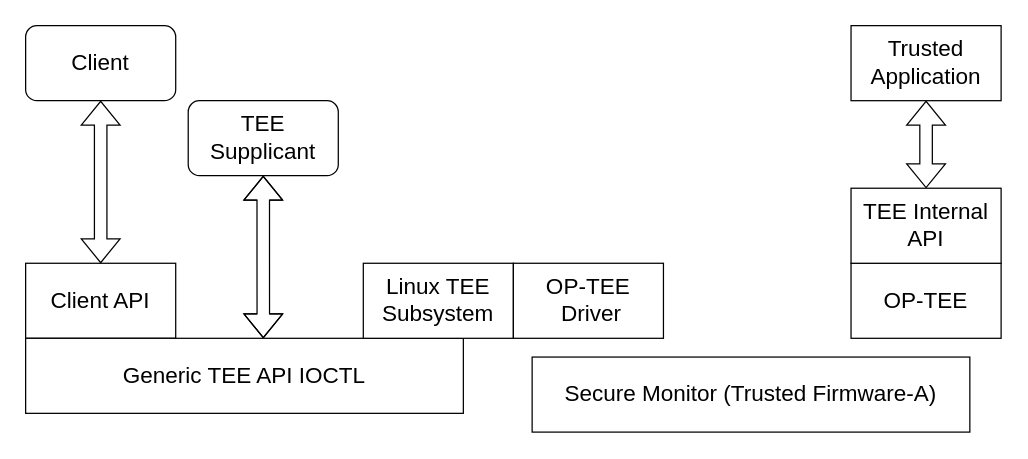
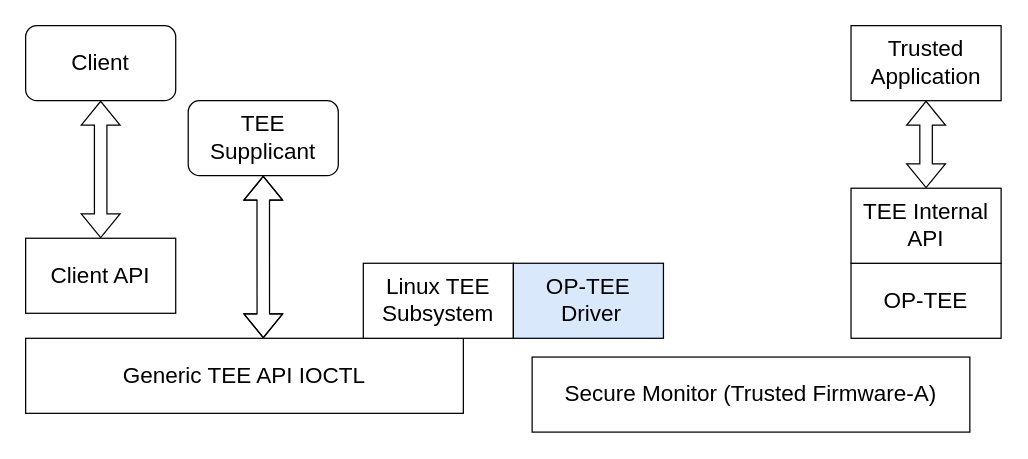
node "Client API": moved (101, 301) -> (101, 276)
node "OP-TEE Driver": fillcolor #ffffff -> #dae8fc
